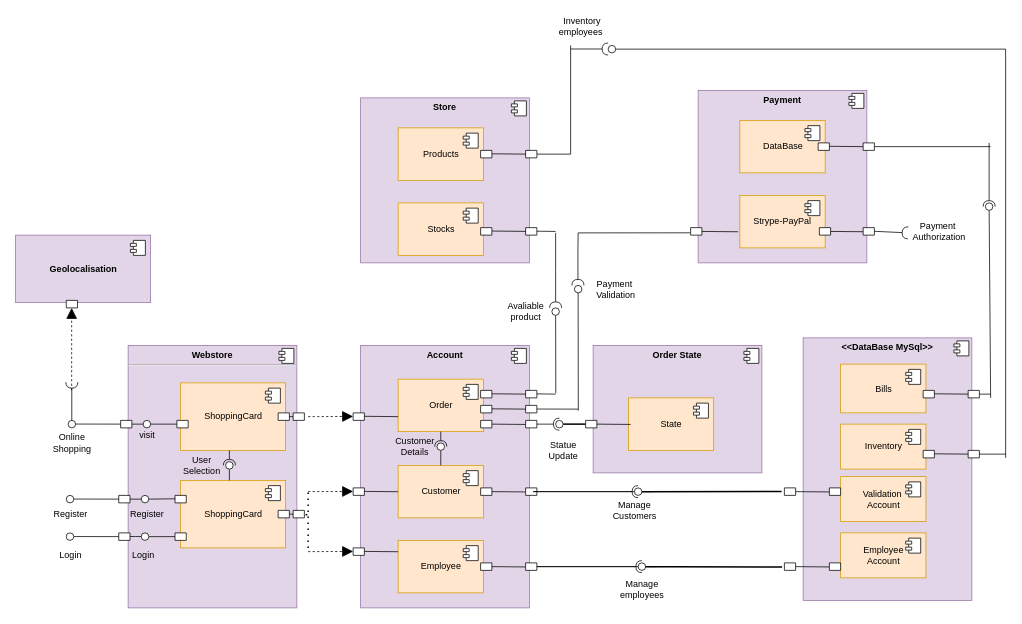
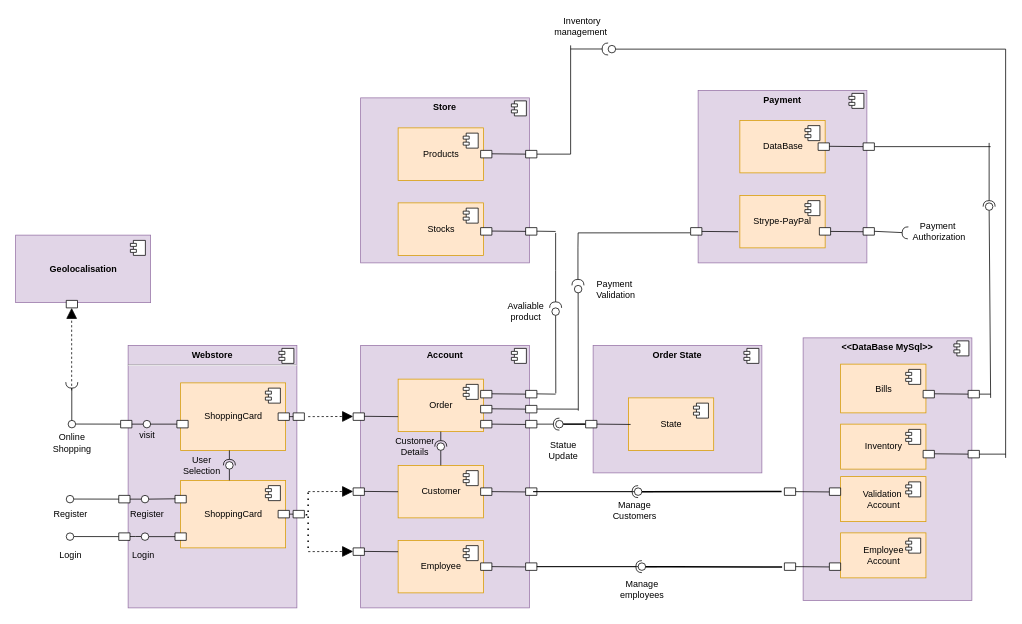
node "Inventory employees": label "Inventory employees" -> "Inventory management"
